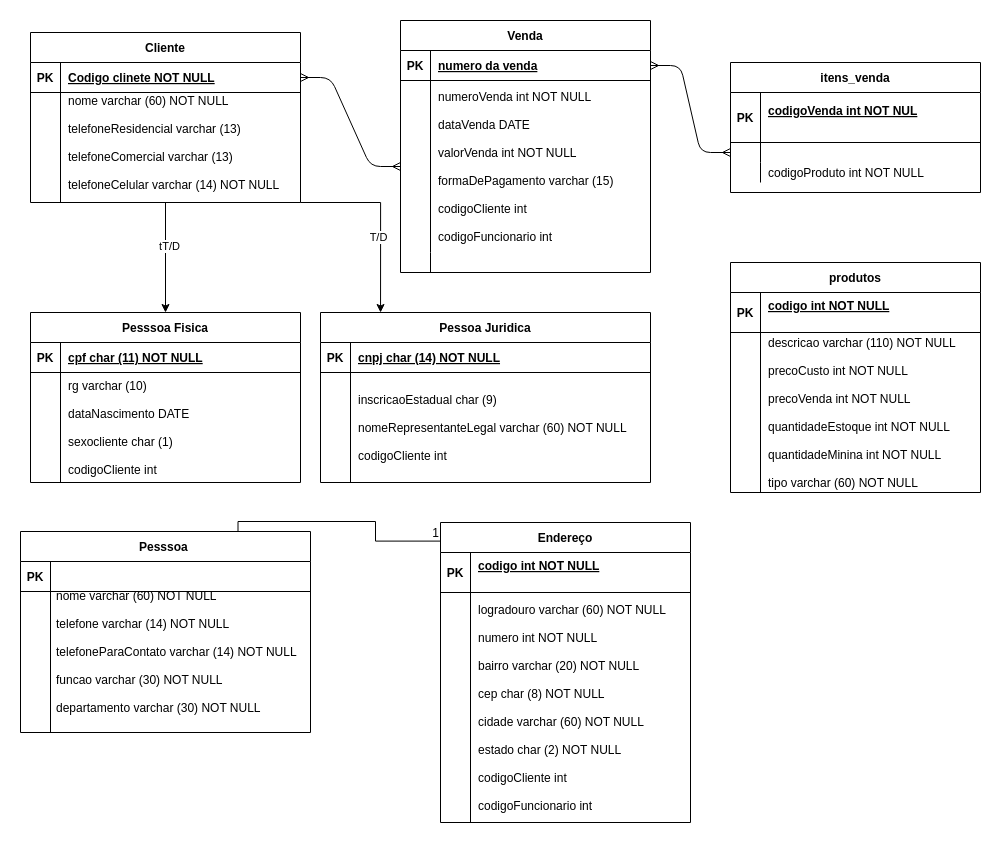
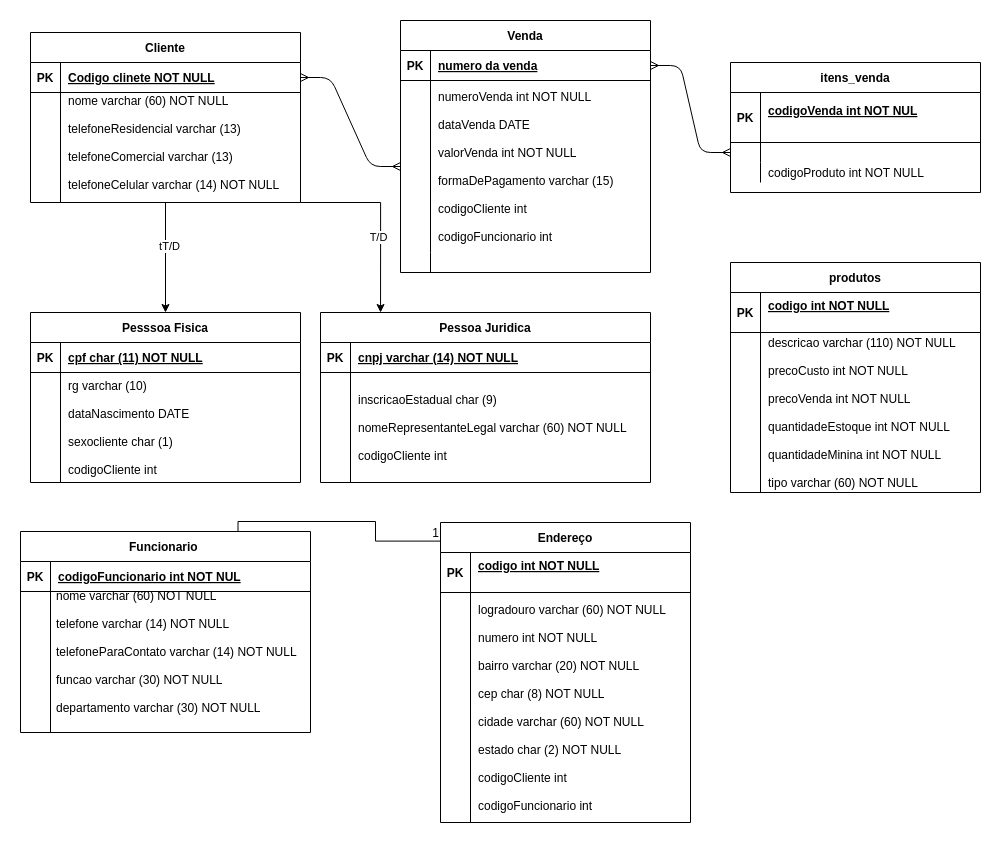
node "cnpj char (14) NOT NULL": label "cnpj char (14) NOT NULL" -> "cnpj varchar (14) NOT NULL"
node "Pesssoa": label "Pesssoa" -> "Funcionario"
node "codigoFuncionario int NOT NUL": added
